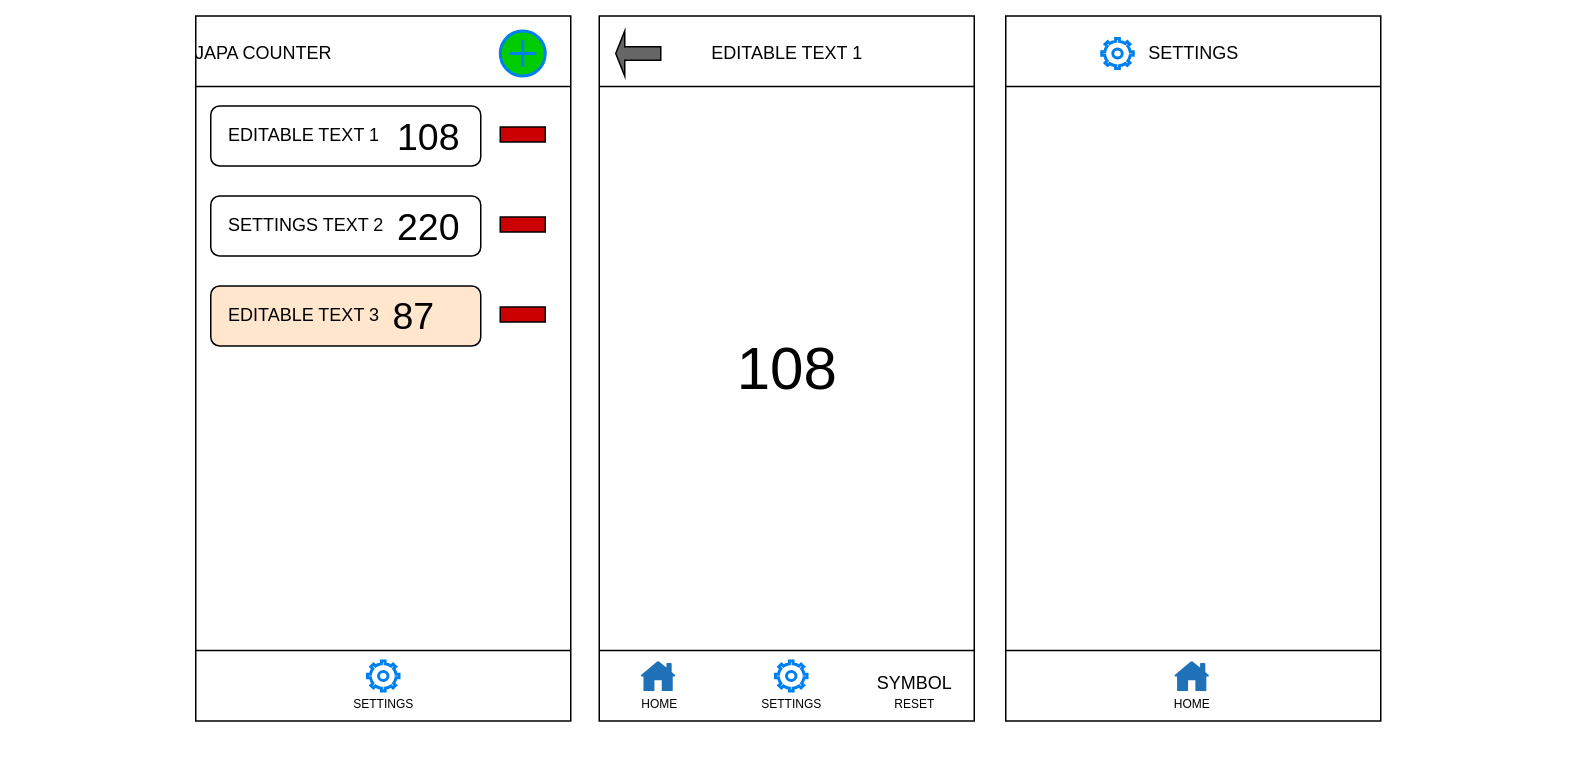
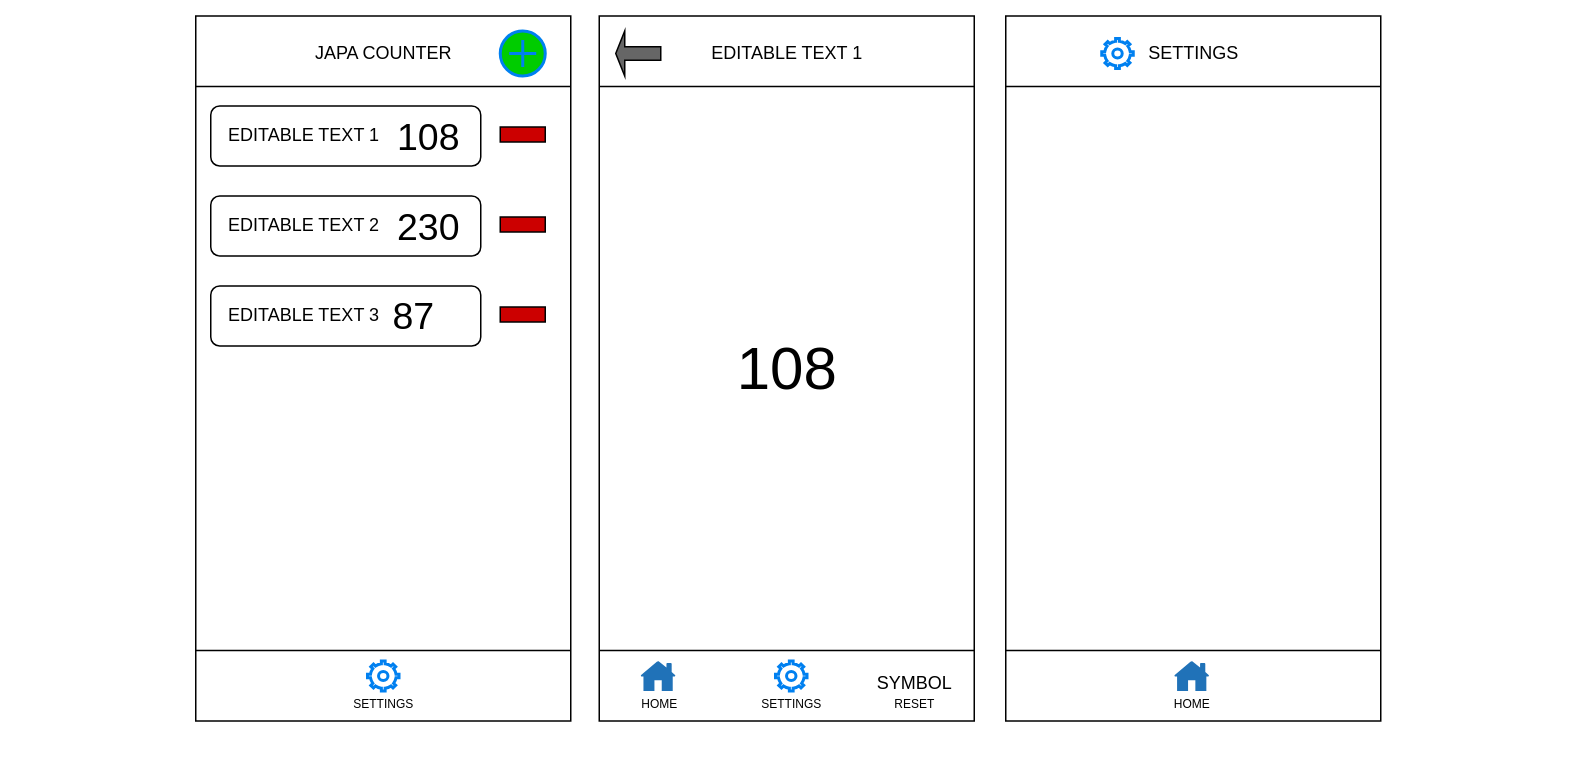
node "JAPA COUNTER": moved (263, 53) -> (383, 53)
node "SETTINGS TEXT 2": label "SETTINGS TEXT 2" -> "EDITABLE TEXT 2"
node "220": label "220" -> "230"
node "EDITABLE TEXT 3": fillcolor #ffe6cc -> #ffffff
